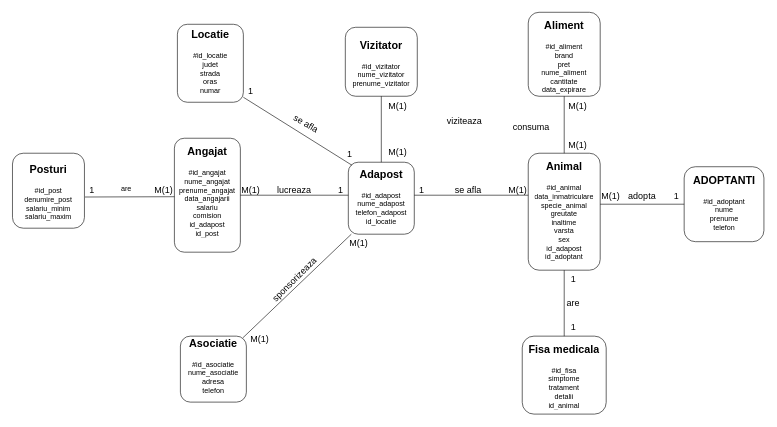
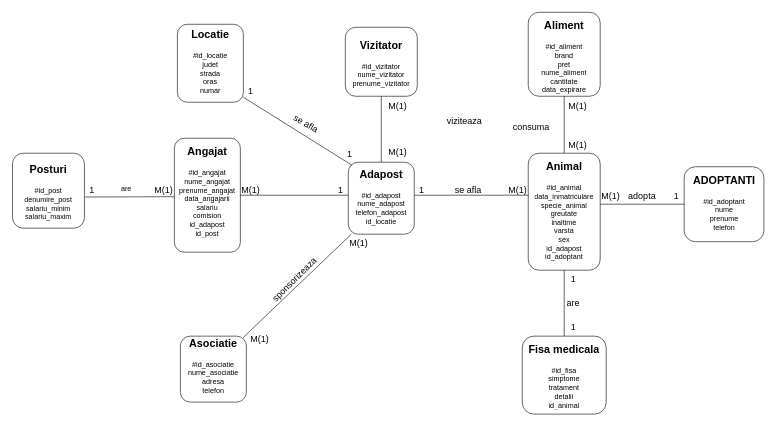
node "lucreaza": removed
